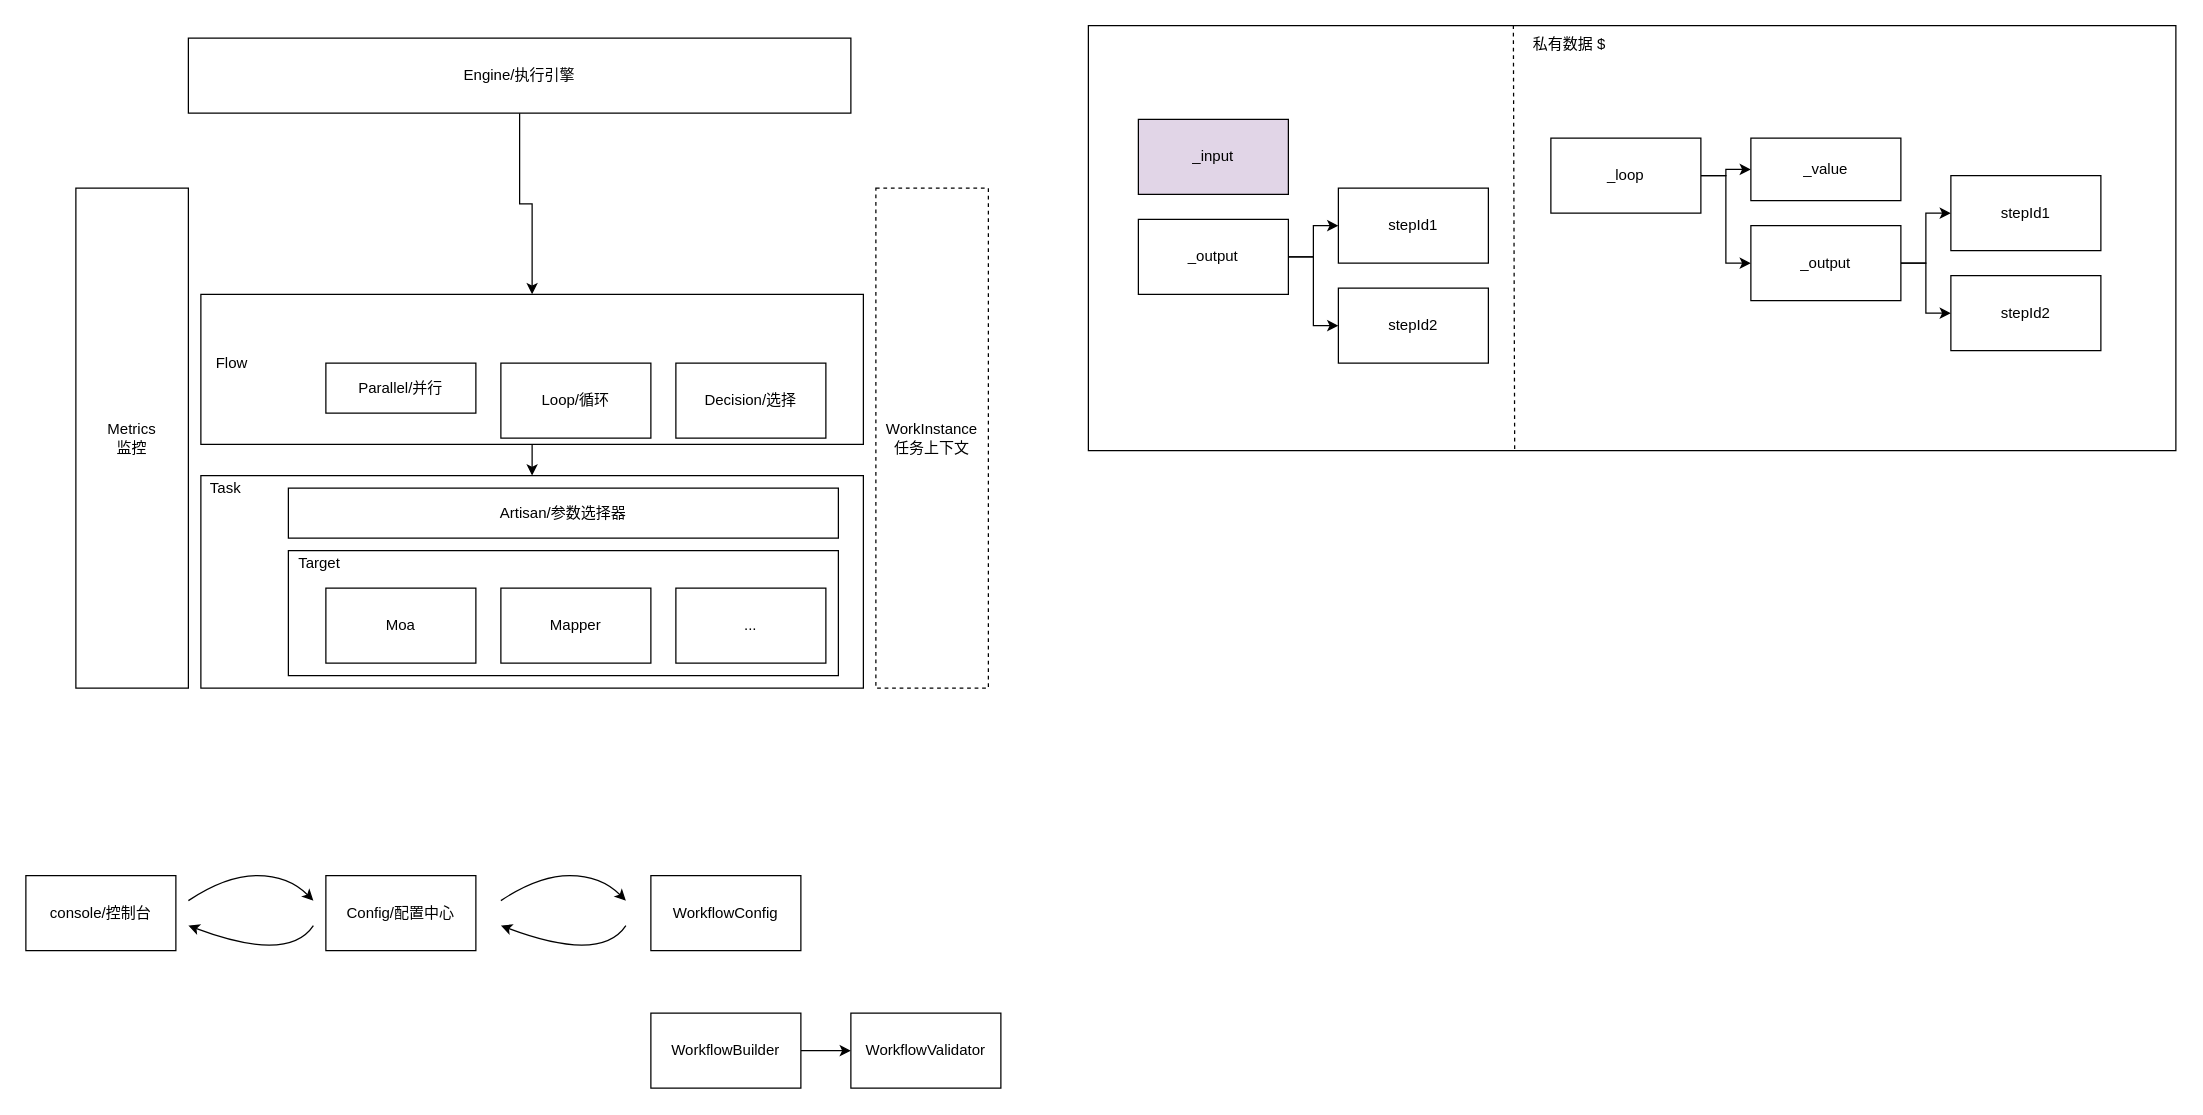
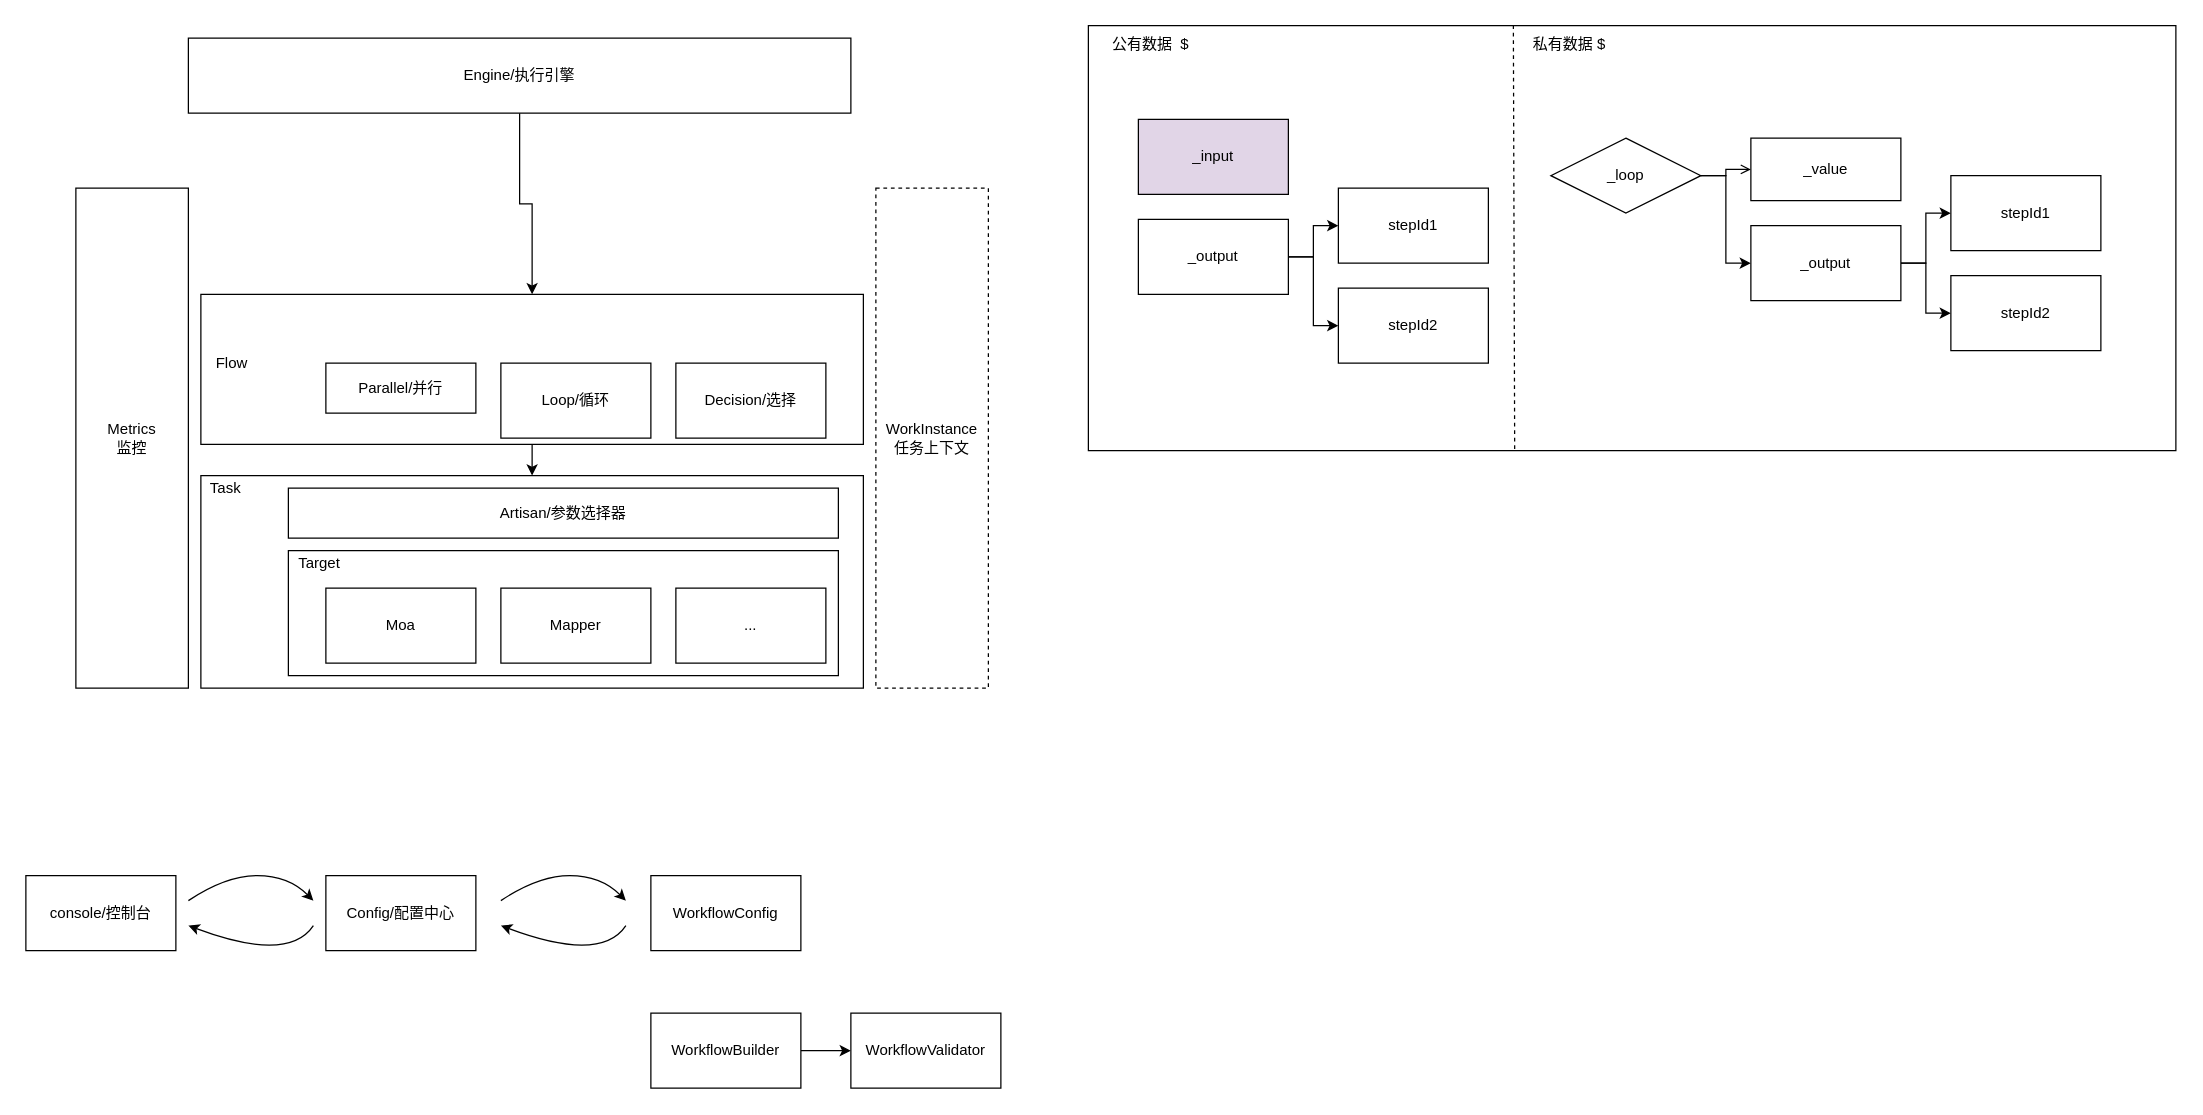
node "公有数据 $": added
edge "_loop" -> "_value": arrowhead classic -> open
node "_loop": shape rectangle -> diamond
